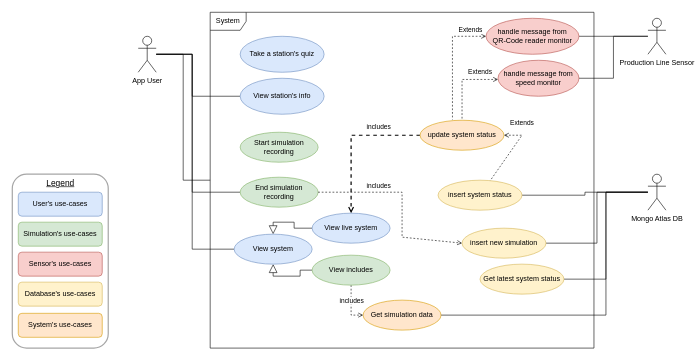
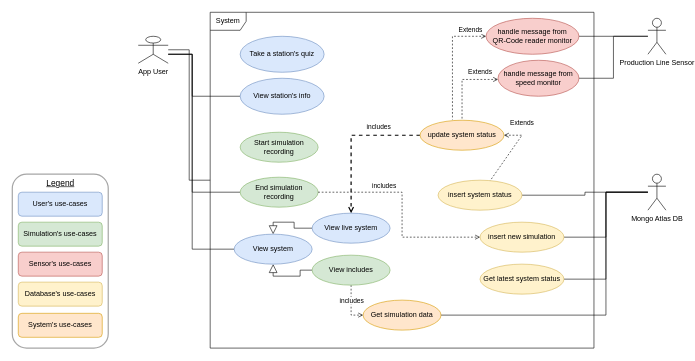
node "App User": size 18x36 -> 30x27
node "insert new simulation": moved (504, 243) -> (522, 237)
